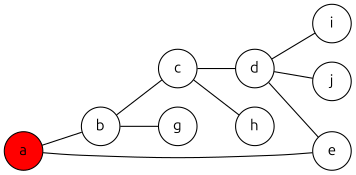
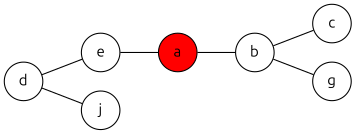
node "i": removed
edge "c" -- "d": removed
node "h": removed
